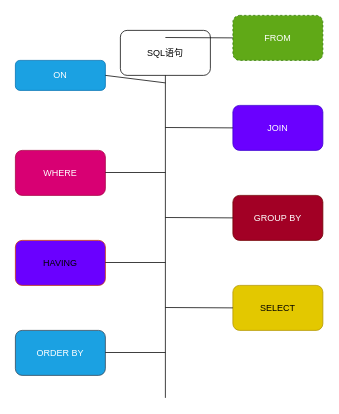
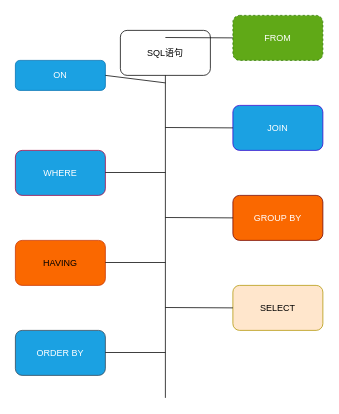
node "JOIN": fillcolor #6a00ff -> #1ba1e2
node "WHERE": fillcolor #d80073 -> #1ba1e2
node "GROUP BY": fillcolor #a20025 -> #fa6800
node "HAVING": fillcolor #6a00ff -> #fa6800
node "SELECT": fillcolor #e3c800 -> #ffe6cc
